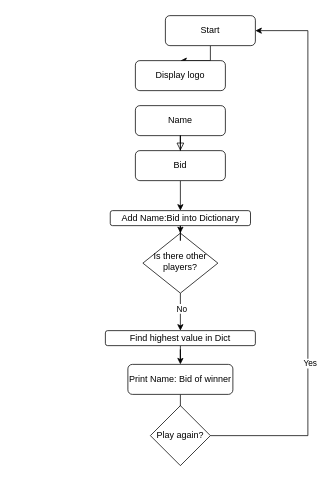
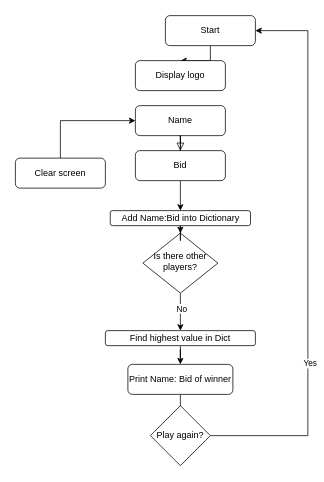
edge "Clear screen" -> "Name": added
node "Clear screen": added
